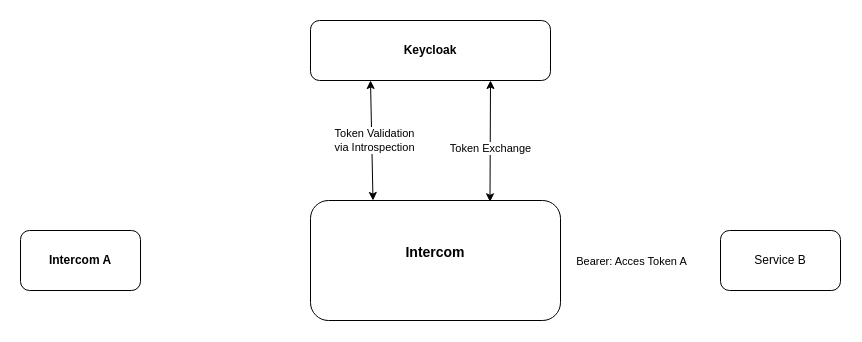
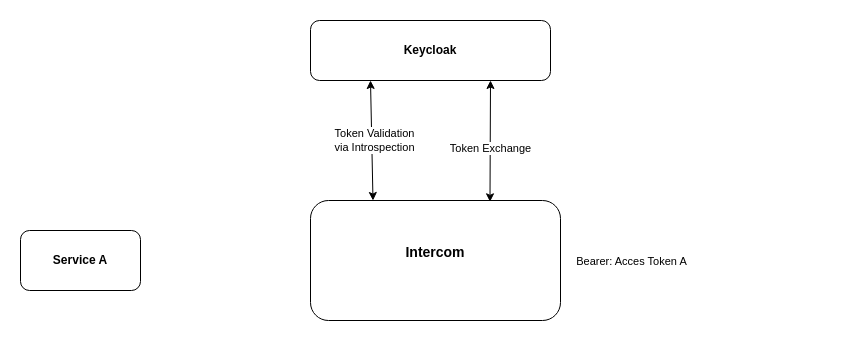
node "Intercom A": label "Intercom A" -> "Service A"
node "Service B": removed
